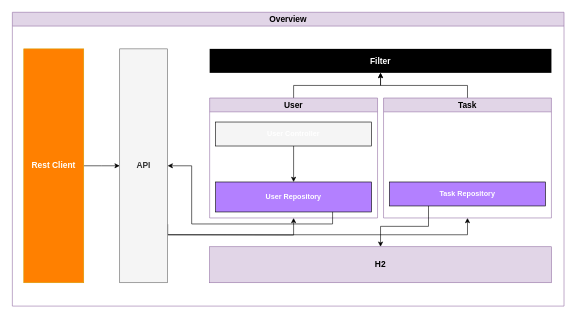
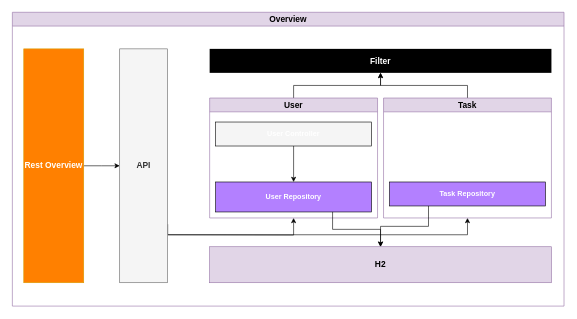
node "Rest Client": label "Rest Client" -> "Rest Overview"
edge "User Repository" -> "API": now "User Repository" -> "H2"
